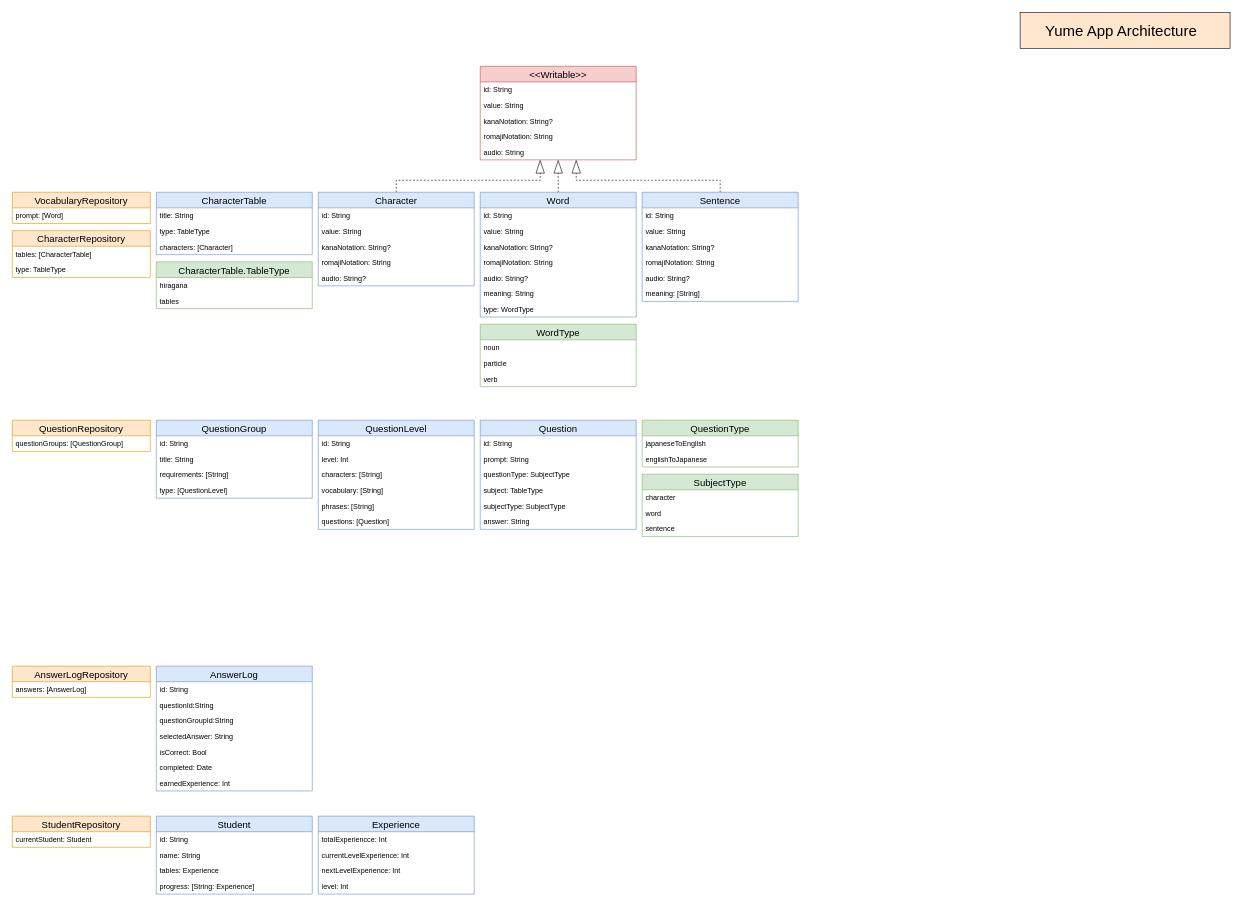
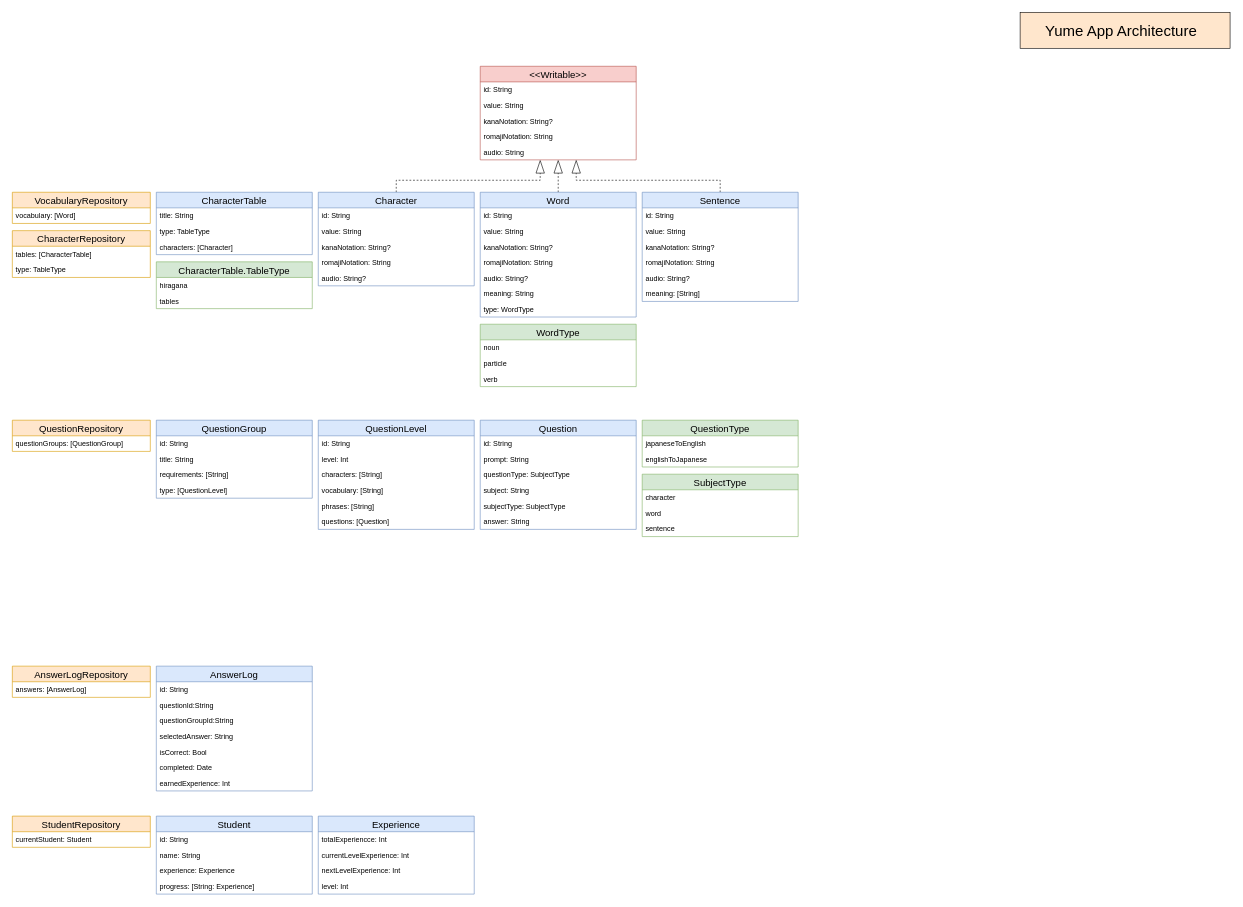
node "prompt: [Word]": label "prompt: [Word]" -> "vocabulary: [Word]"
node "subject: TableType": label "subject: TableType" -> "subject: String"
node "tables: Experience": label "tables: Experience" -> "experience: Experience"
